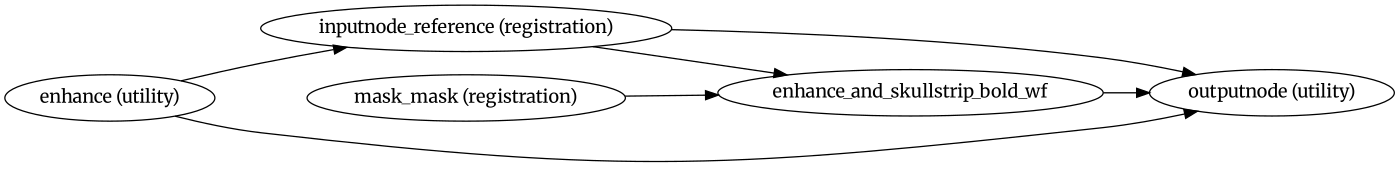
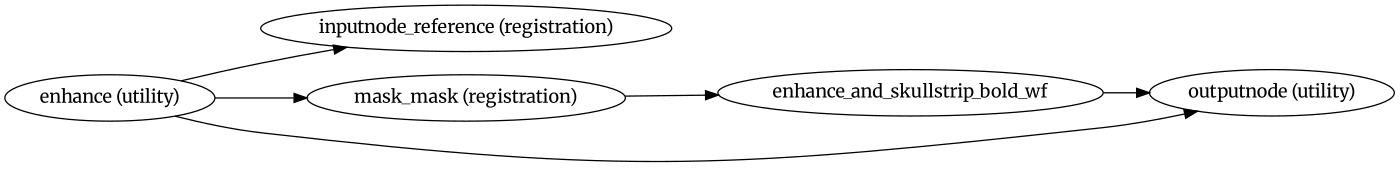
edge "inputnode_reference (registration)" -> "outputnode (utility)": removed
edge "inputnode_reference (registration)" -> "enhance_and_skullstrip_bold_wf": removed
edge "enhance (utility)" -> "mask_mask (registration)": added
